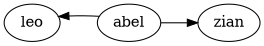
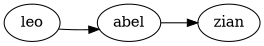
edge "abel" -> "leo": reversed
